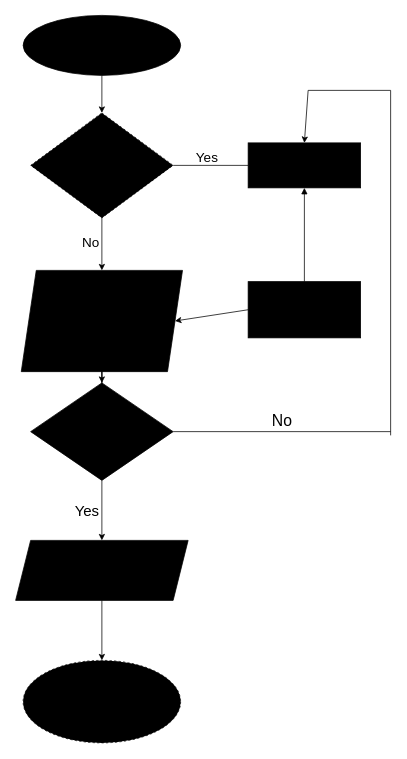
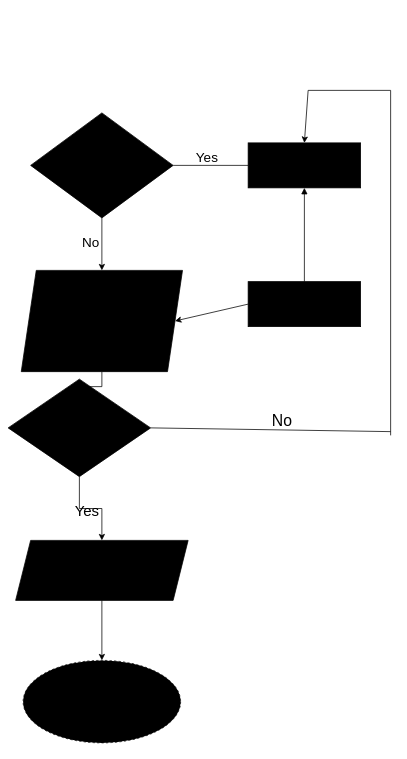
node "Start": removed
edge "Start" -> "New User? run create_dataset.py": removed
node "New User? run create_dataset.py": style dashed -> solid
node "Store the face data in folder on your name": size 113x56 -> 113x45
node "Face Recognize": moved (102, 432) -> (79, 428)
